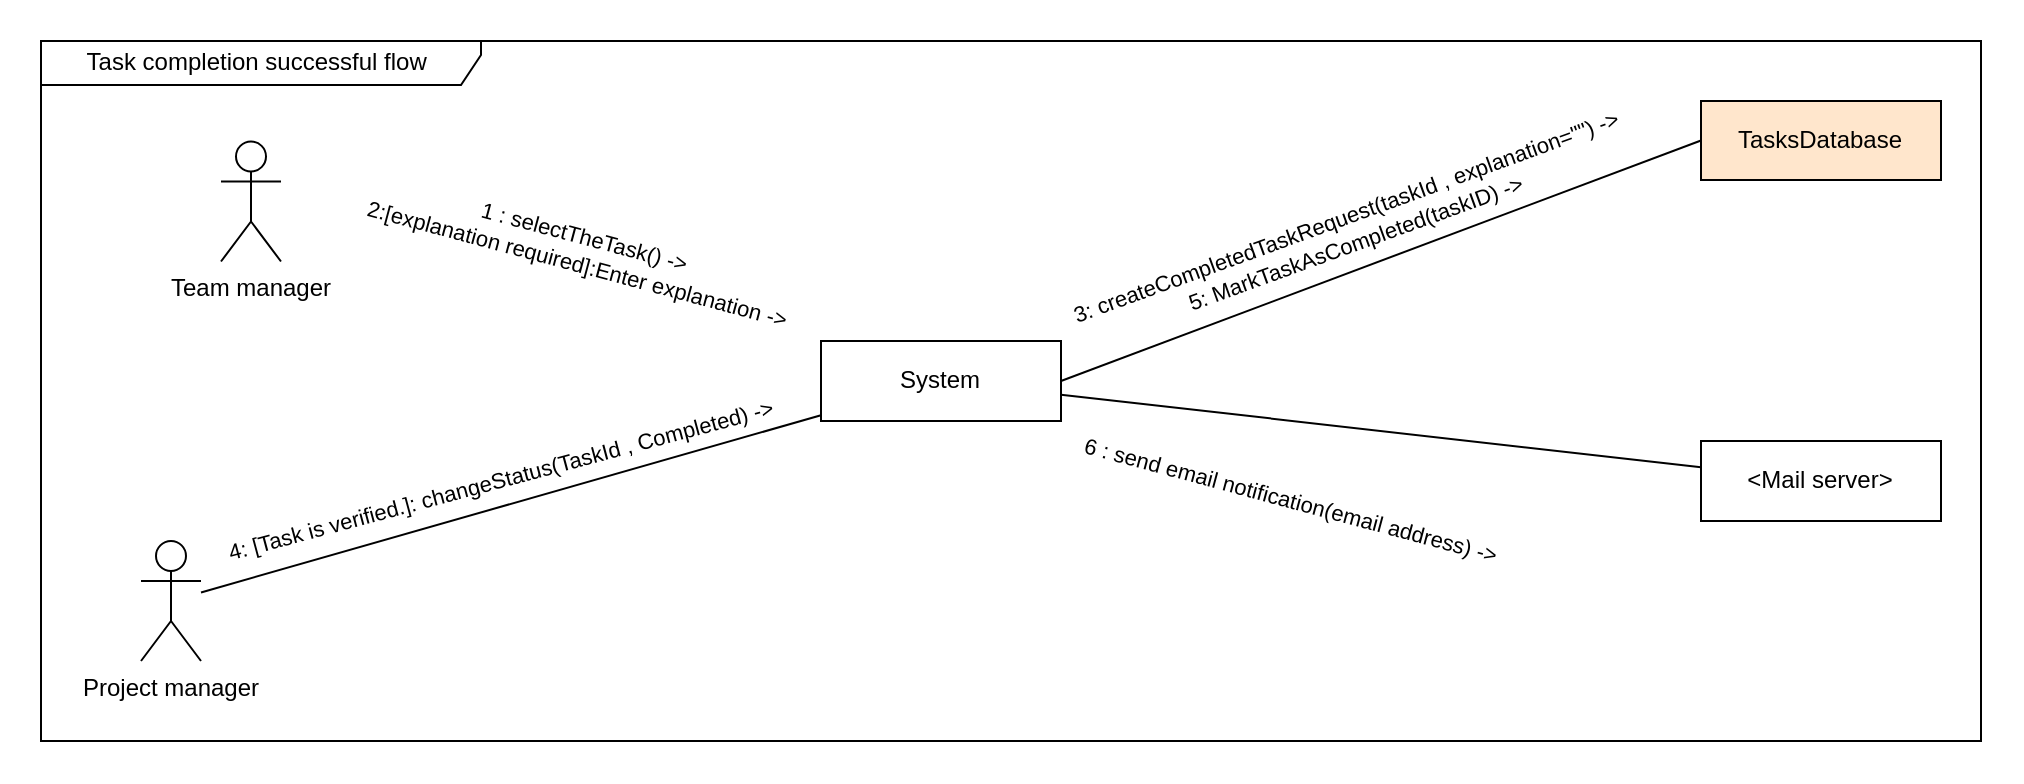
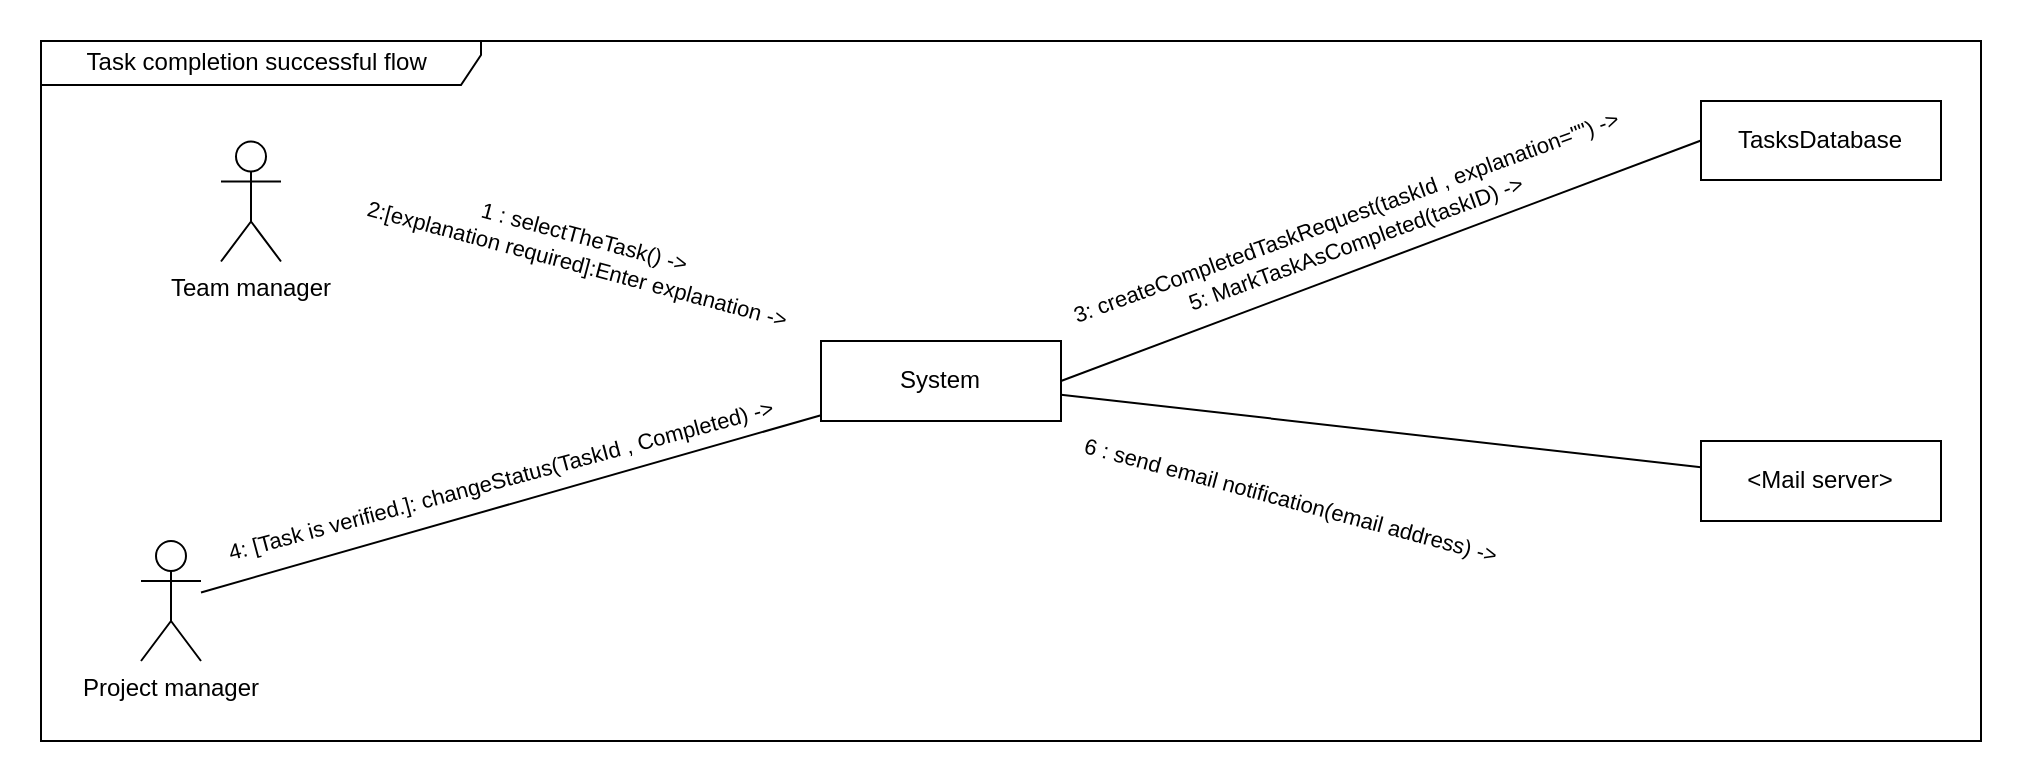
node "TasksDatabase": fillcolor #ffe6cc -> #ffffff
